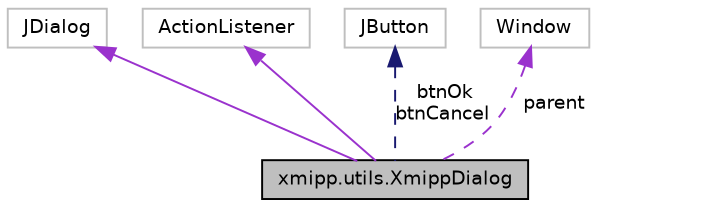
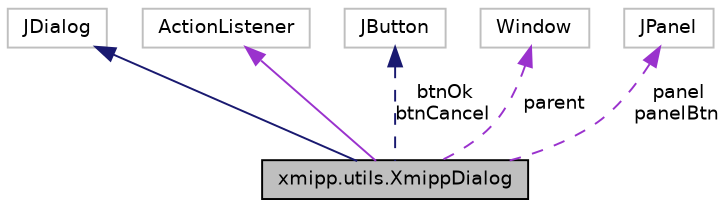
node "JPanel": added
edge "xmipp.utils.XmippDialog" -> "JDialog": color darkorchid3 -> midnightblue
